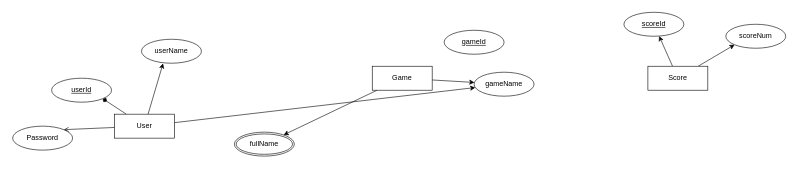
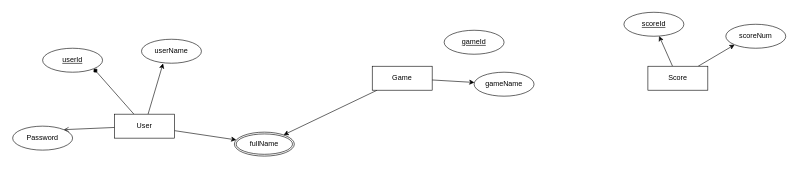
node "userId": moved (81, 90) -> (72, 60)
edge "User" -> "gameName": now "User" -> "fullName"
